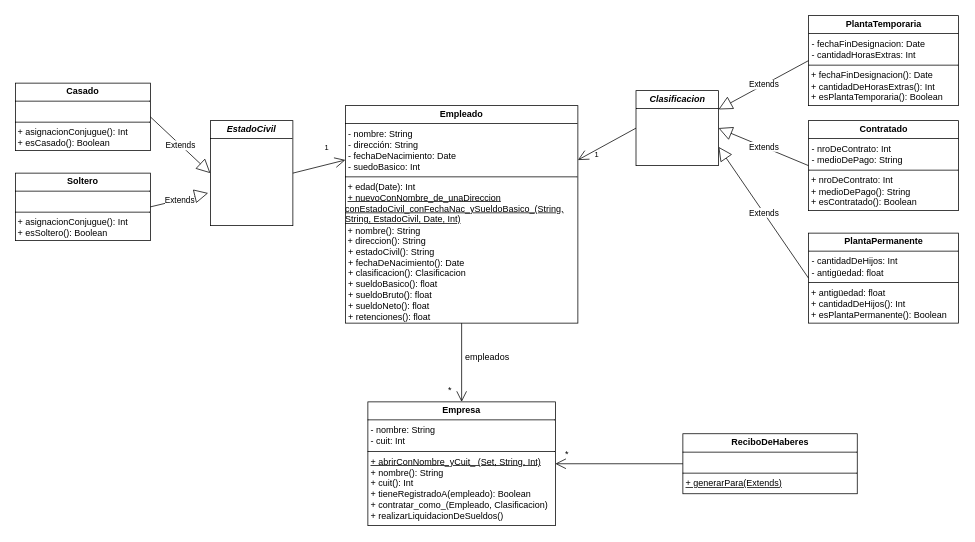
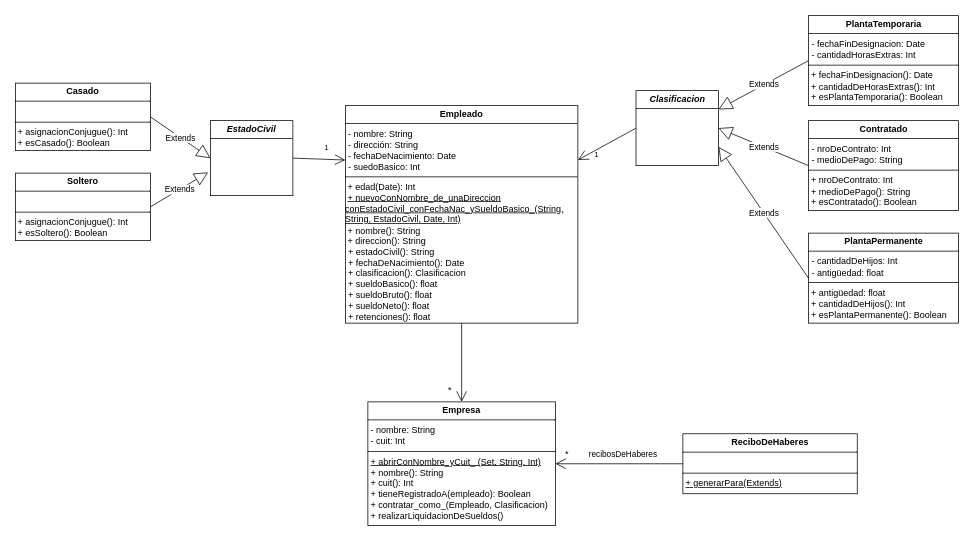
node "EstadoCivil": size 83x105 -> 83x75
node "empleados": removed
node "recibosDeHaberes": added
